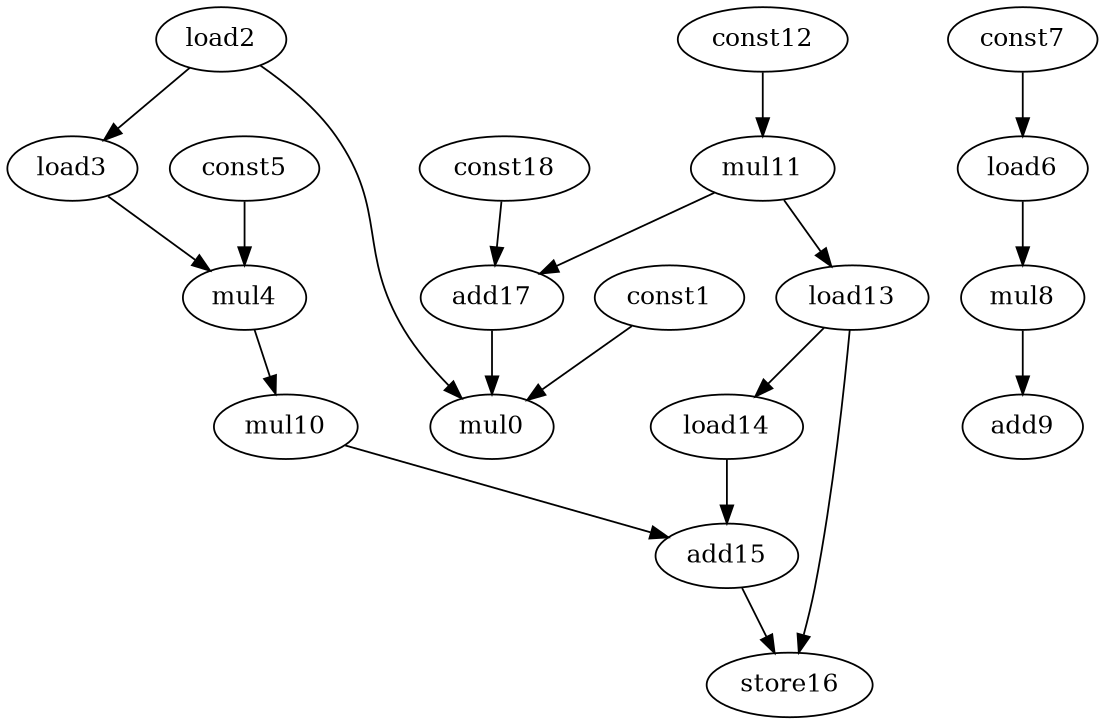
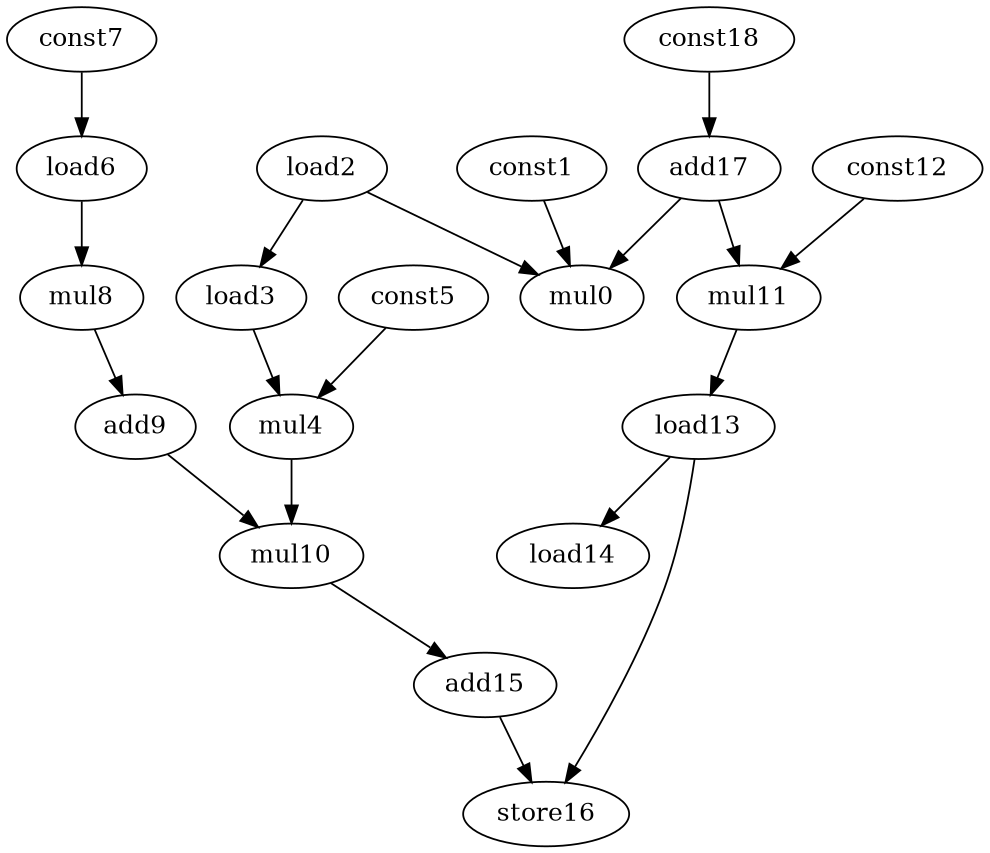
edge "mul11" -> "add17": reversed
edge "load14" -> "add15": removed
edge "add9" -> "mul10": added
